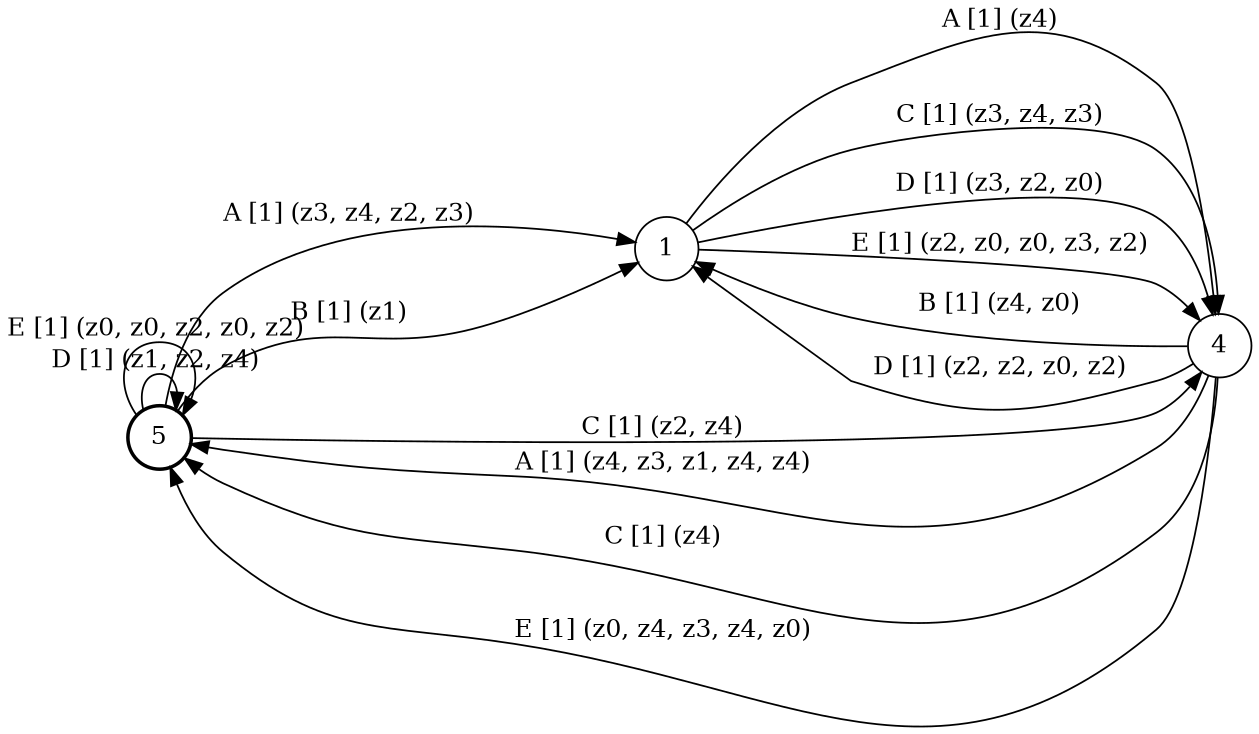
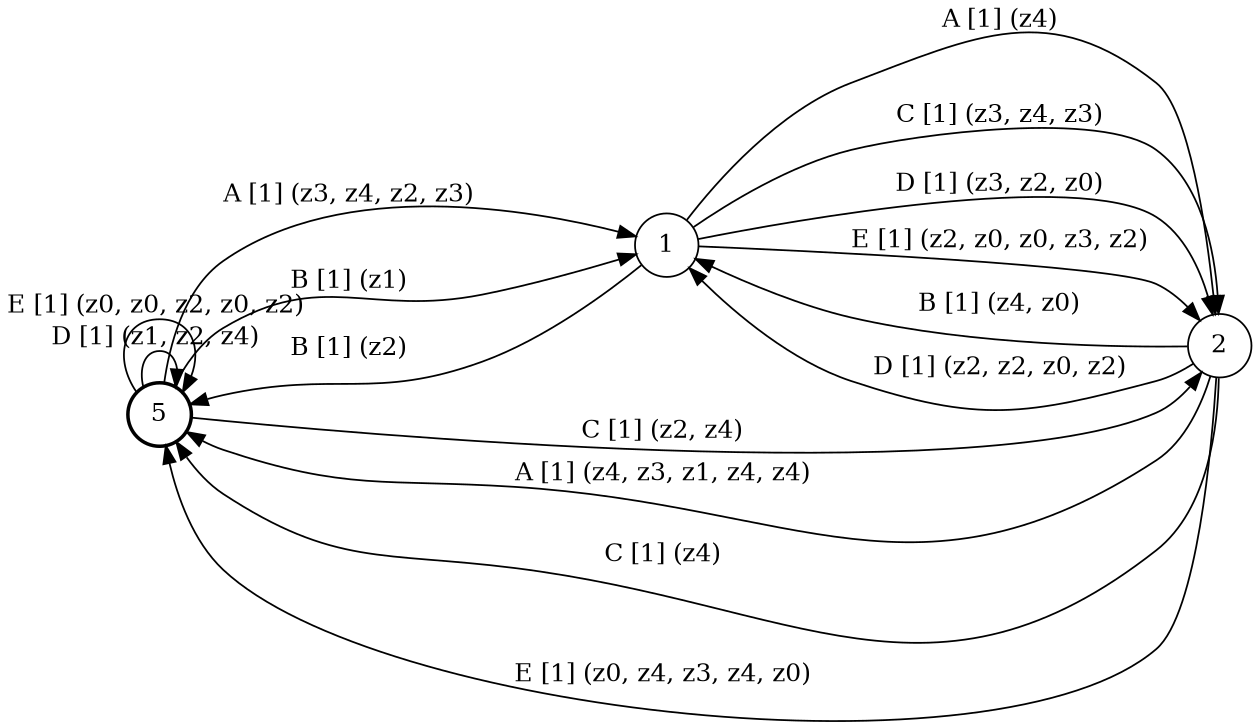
node "4": label "4" -> "2"
edge "1" -> "5": added, label "B [1] (z2)"
